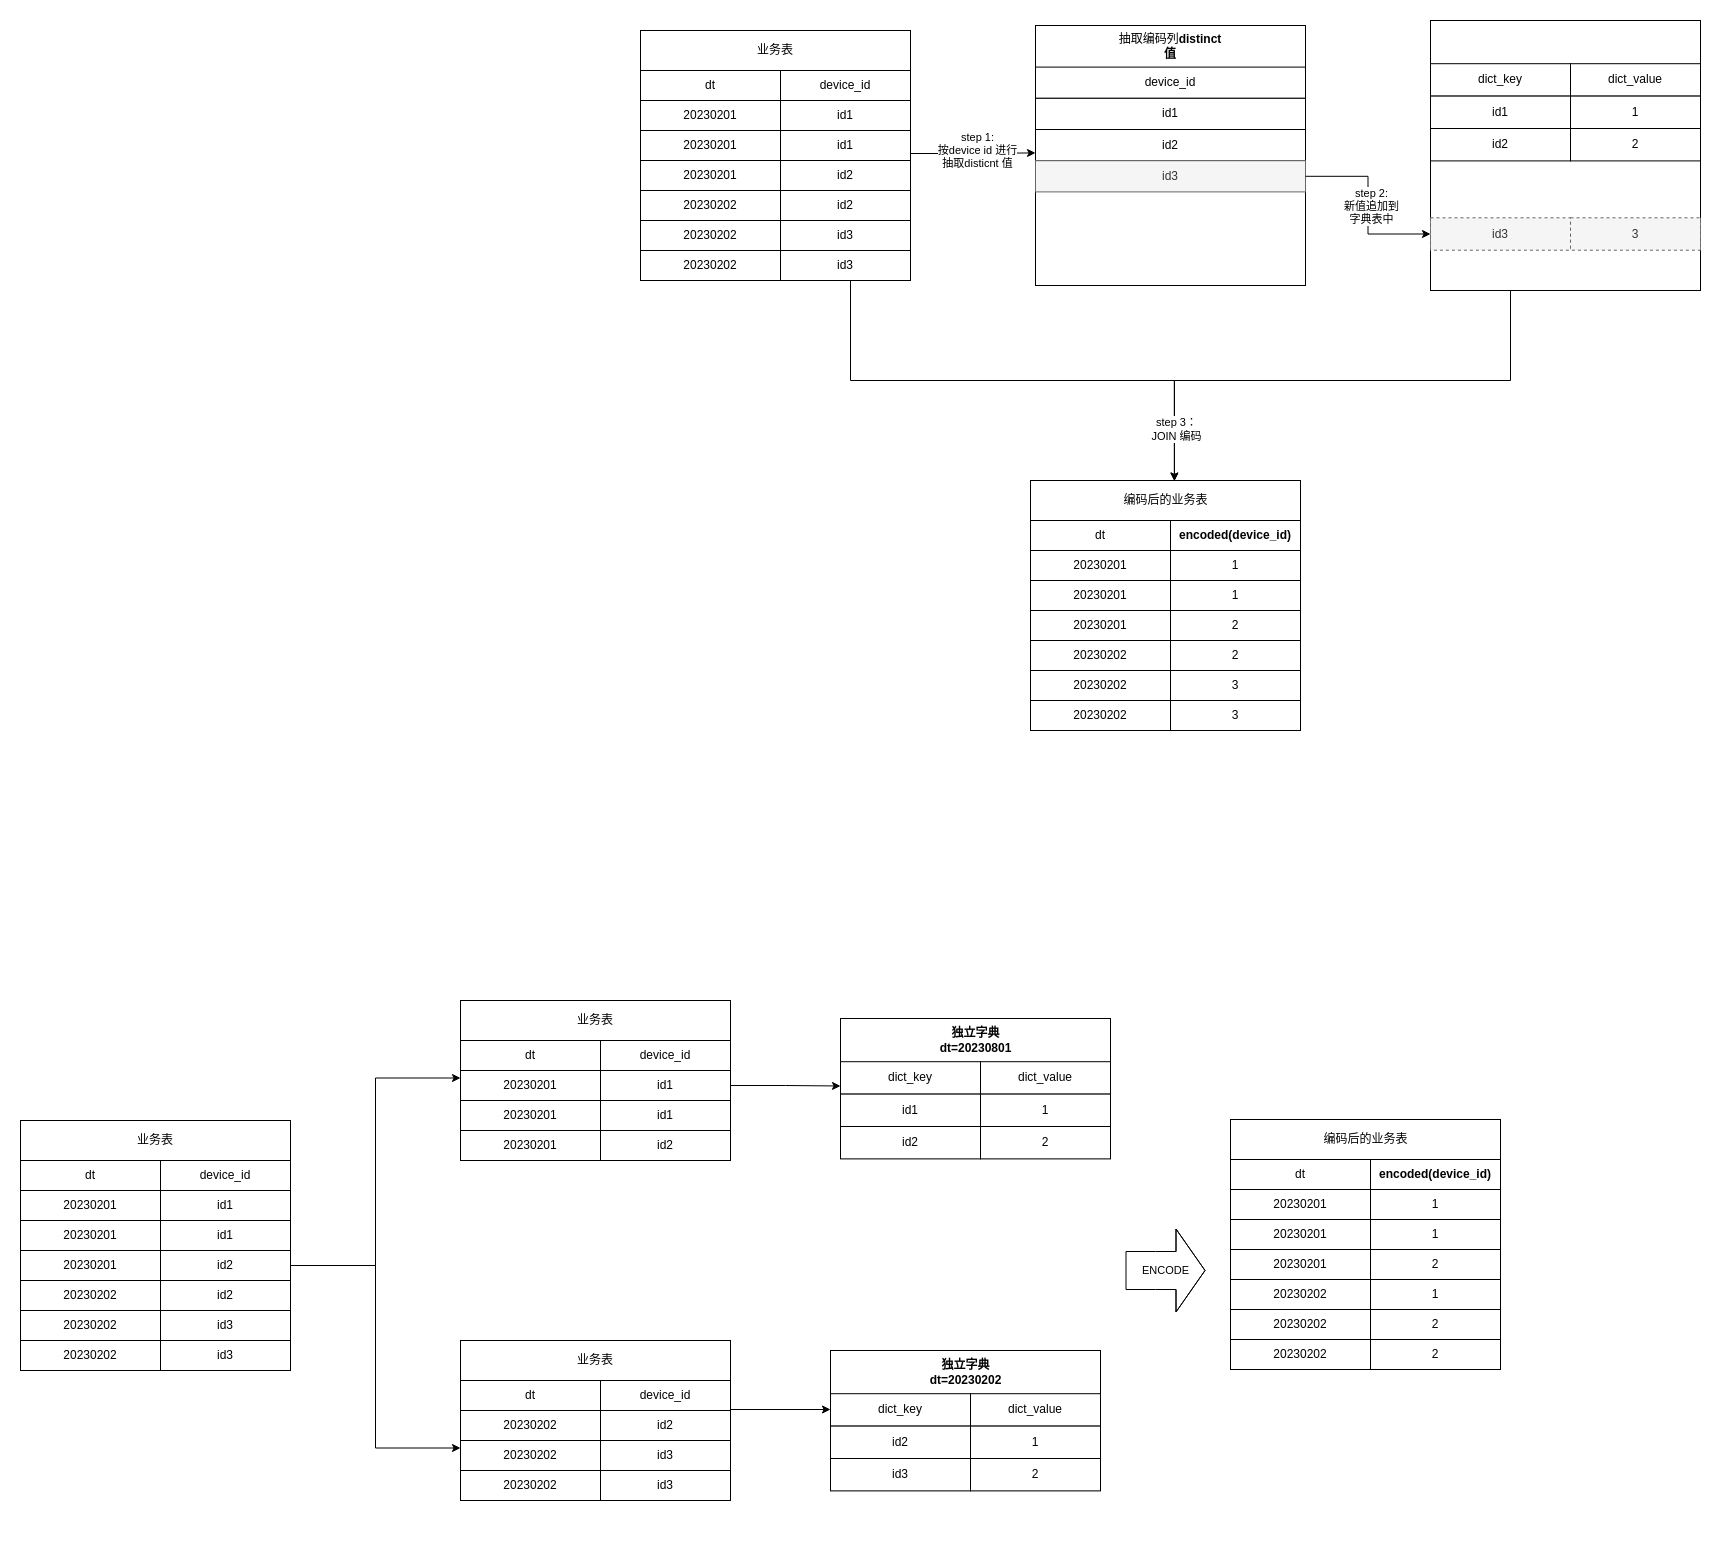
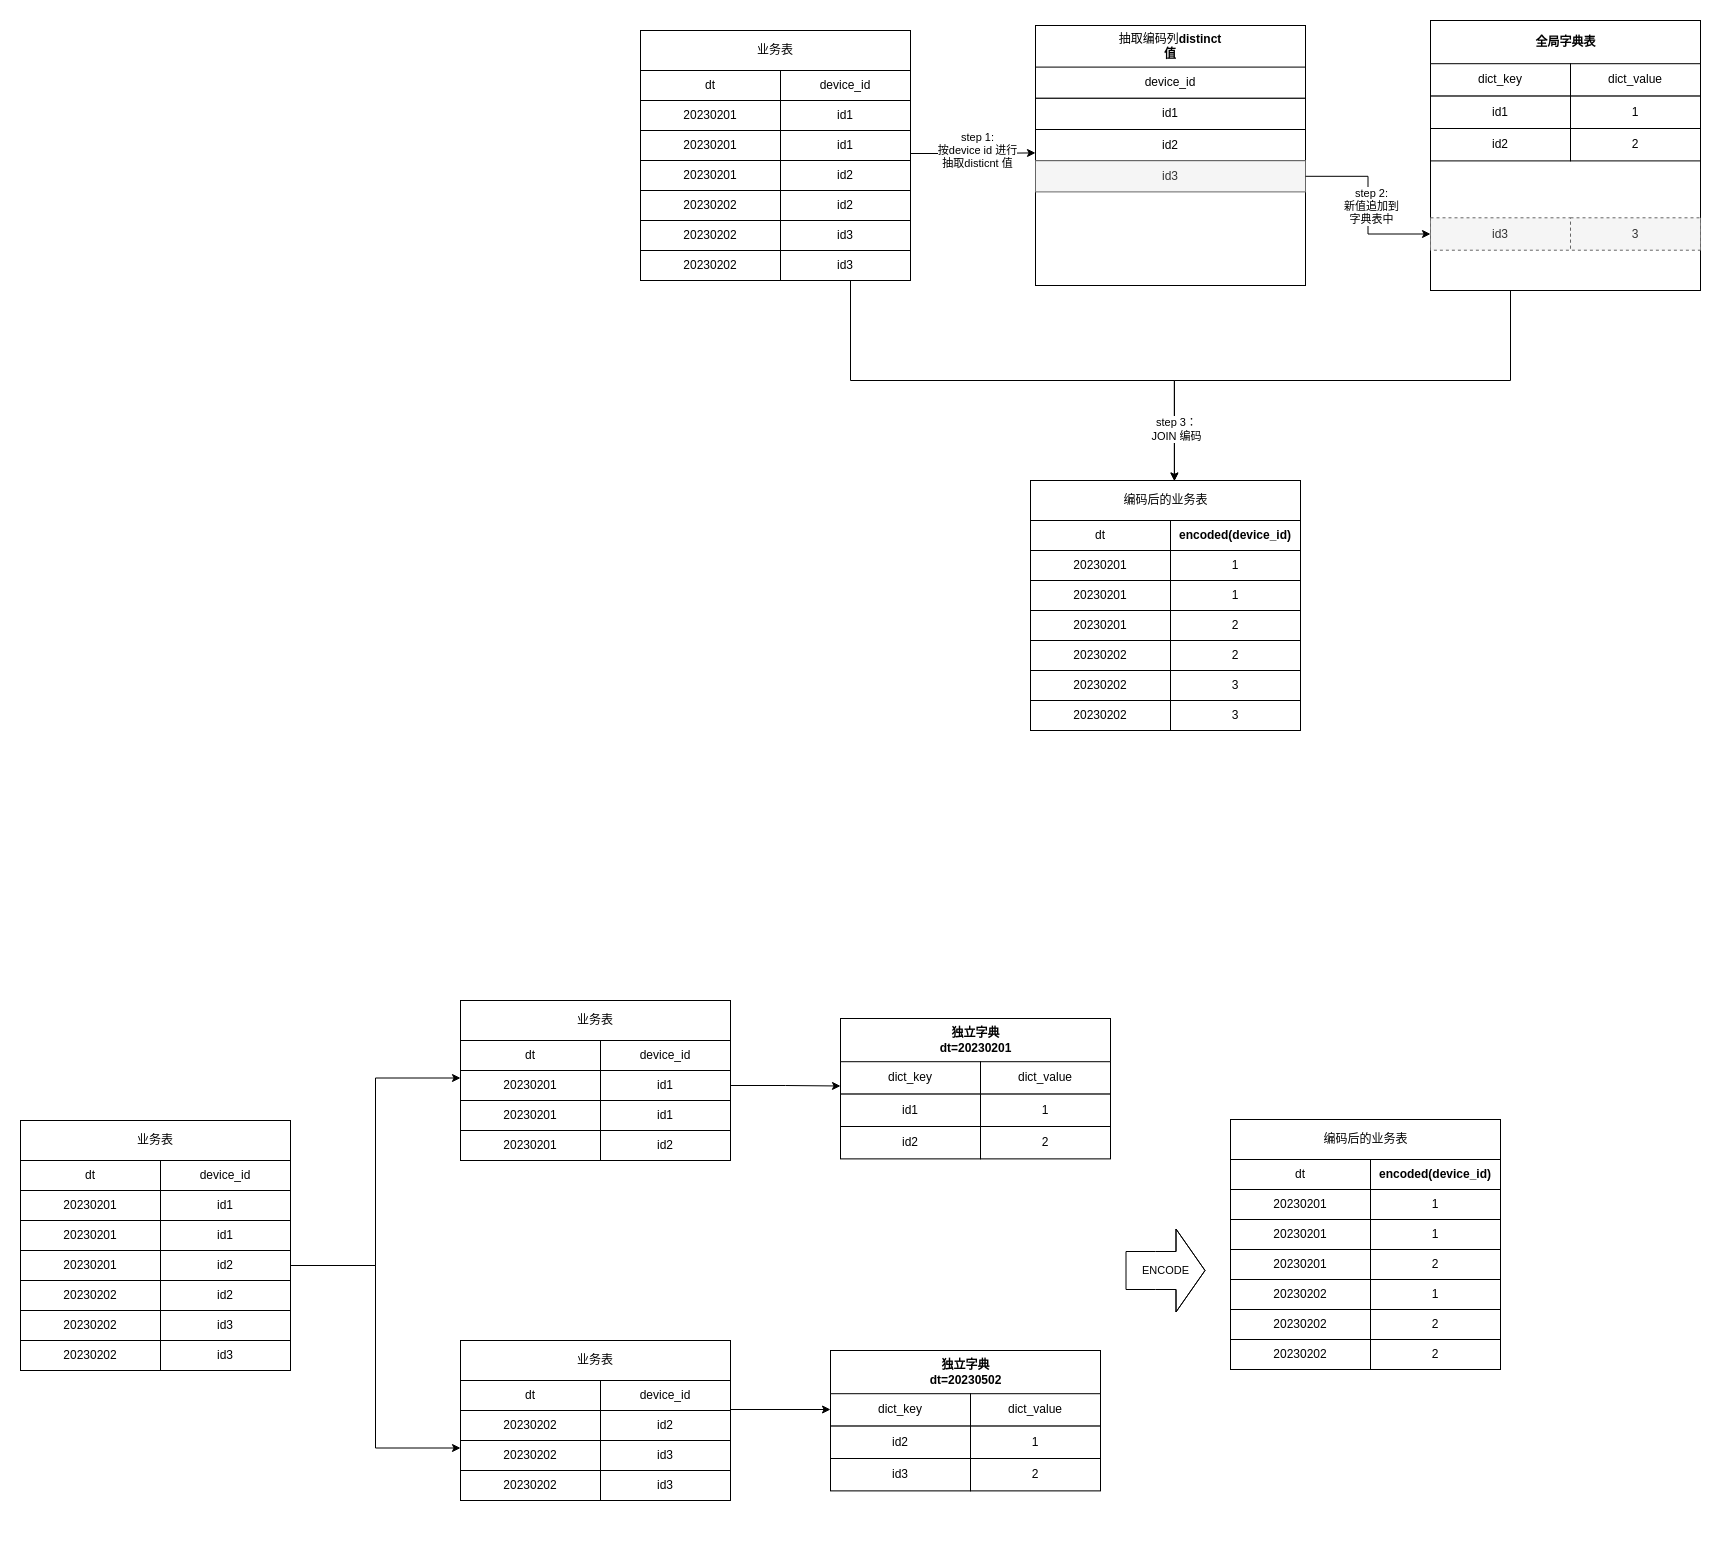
node "全局字典表": added
node "独立字典 dt=20230801": label "独立字典 dt=20230801" -> "独立字典 dt=20230201"
node "独立字典 dt=20230202": label "独立字典 dt=20230202" -> "独立字典 dt=20230502"
